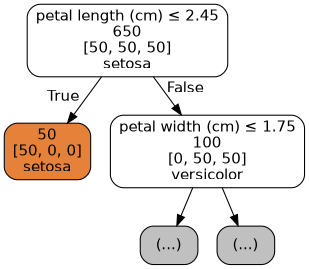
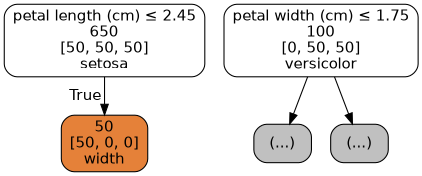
edge "petal length (cm) ≤ 2.45" -> "petal width (cm) ≤ 1.75": removed
node "50": text "setosa" -> "width"
